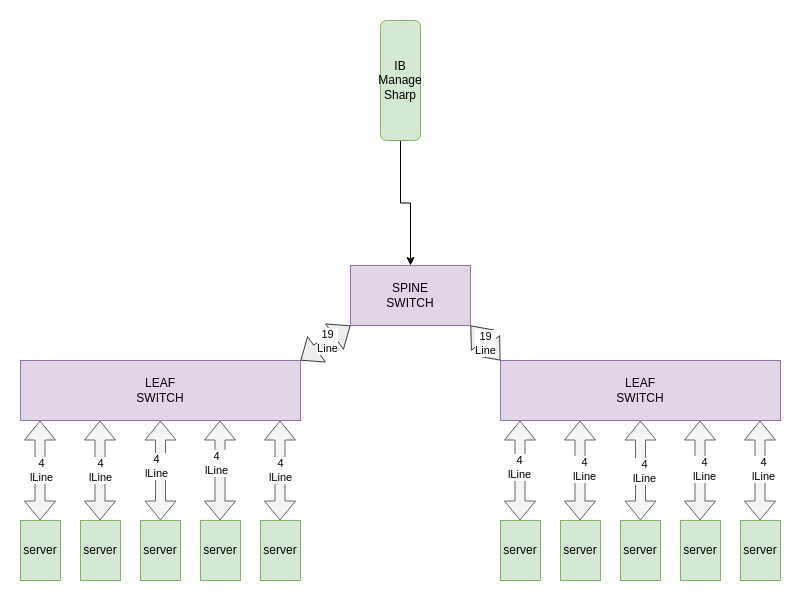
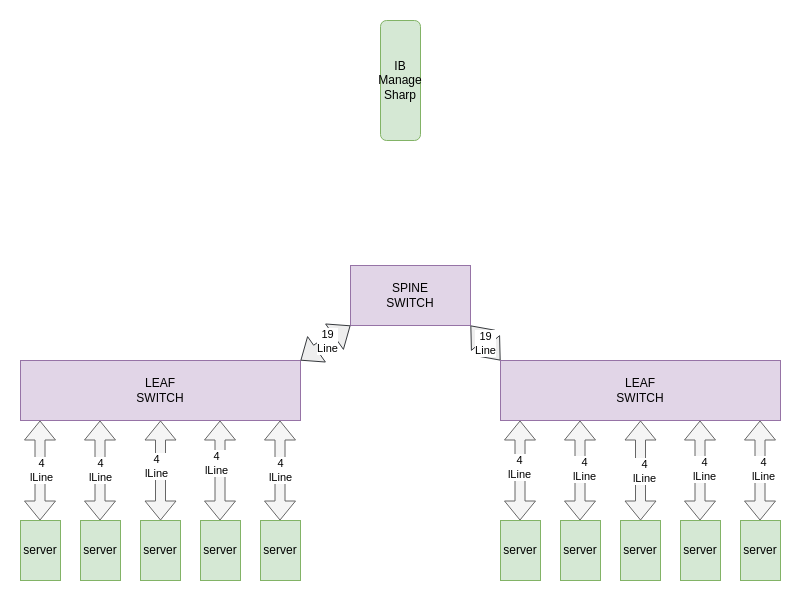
edge "IB Manage Sharp" -> "SPINE SWITCH": removed
